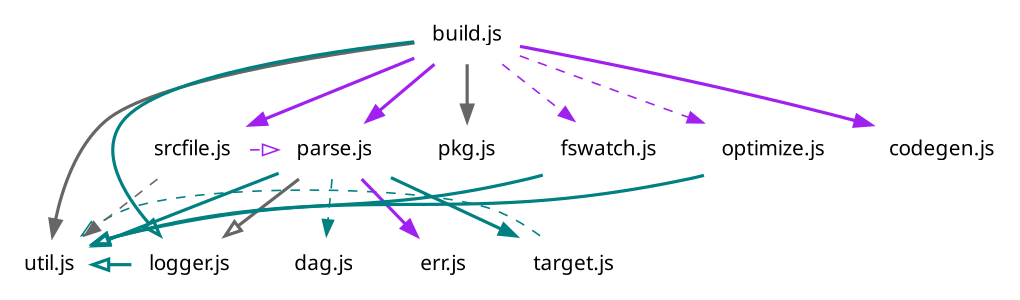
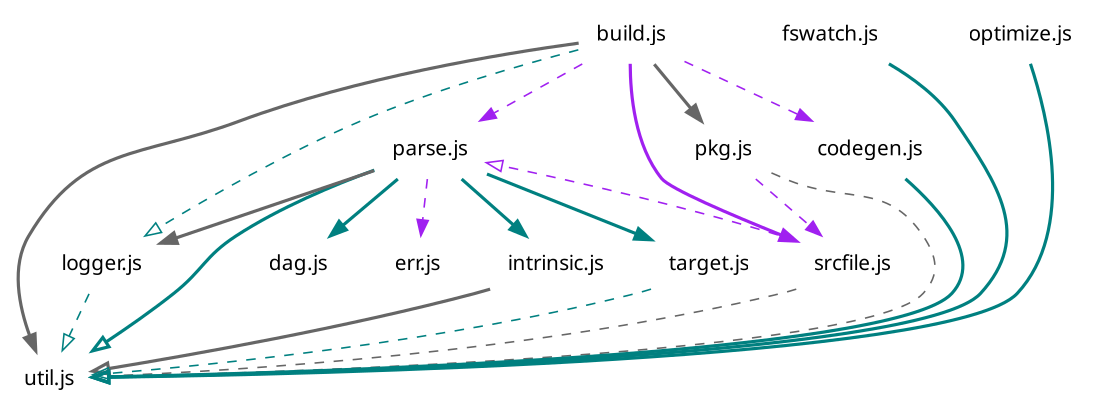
edge "build.js" -> "codegen.js": style bold -> dashed
edge "build.js" -> "parse.js": style bold -> dashed
edge "build.js" -> "optimize.js": removed
edge "build.js" -> "fswatch.js": removed
edge "build.js" -> "logger.js": style bold -> dashed
edge "srcfile.js" -> "util.js": arrowhead normal -> empty
edge "parse.js" -> "dag.js": style dashed -> bold
edge "parse.js" -> "logger.js": arrowhead empty -> normal
edge "parse.js" -> "err.js": style bold -> dashed
edge "pkg.js" -> "srcfile.js": added
edge "logger.js" -> "util.js": style bold -> dashed
node "intrinsic.js": added
edge "pkg.js" -> "util.js": added
edge "codegen.js" -> "util.js": added
